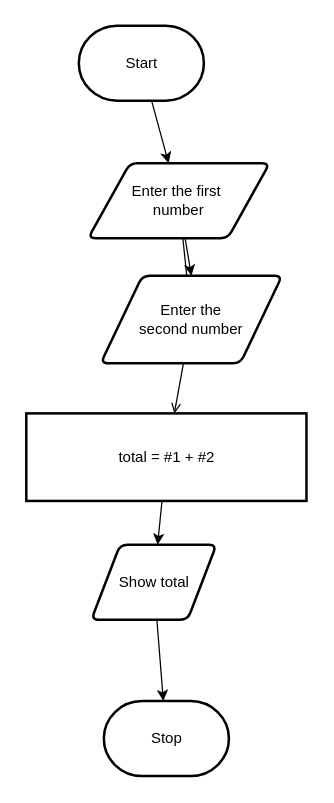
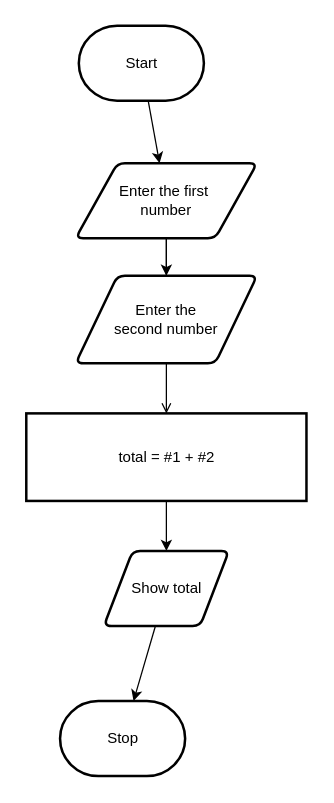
node "Enter the first number": moved (179, 201) -> (166, 201)
node "Enter the second number": moved (191, 319) -> (166, 319)
node "Show total": moved (154, 582) -> (166, 588)
node "Stop": moved (166, 738) -> (123, 738)
